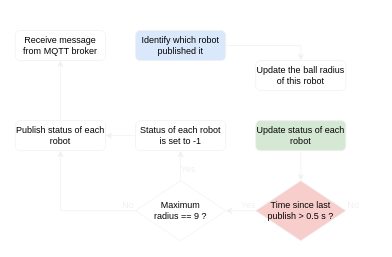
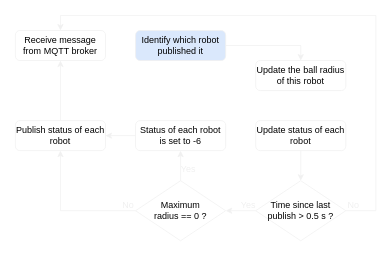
node "Status of each robot is set to -1": label "Status of each robot is set to -1" -> "Status of each robot is set to -6"
node "Update status of each robot": fillcolor #d5e8d4 -> #ffffff
node "Maximum radius == 9 ?": label "Maximum radius == 9 ?" -> "Maximum radius == 0 ?"
node "Time since last publish > 0.5 s ?": fillcolor #f8cecc -> #ffffff
edge "Time since last publish > 0.5 s ?" -> "Receive message from MQTT broker": added
